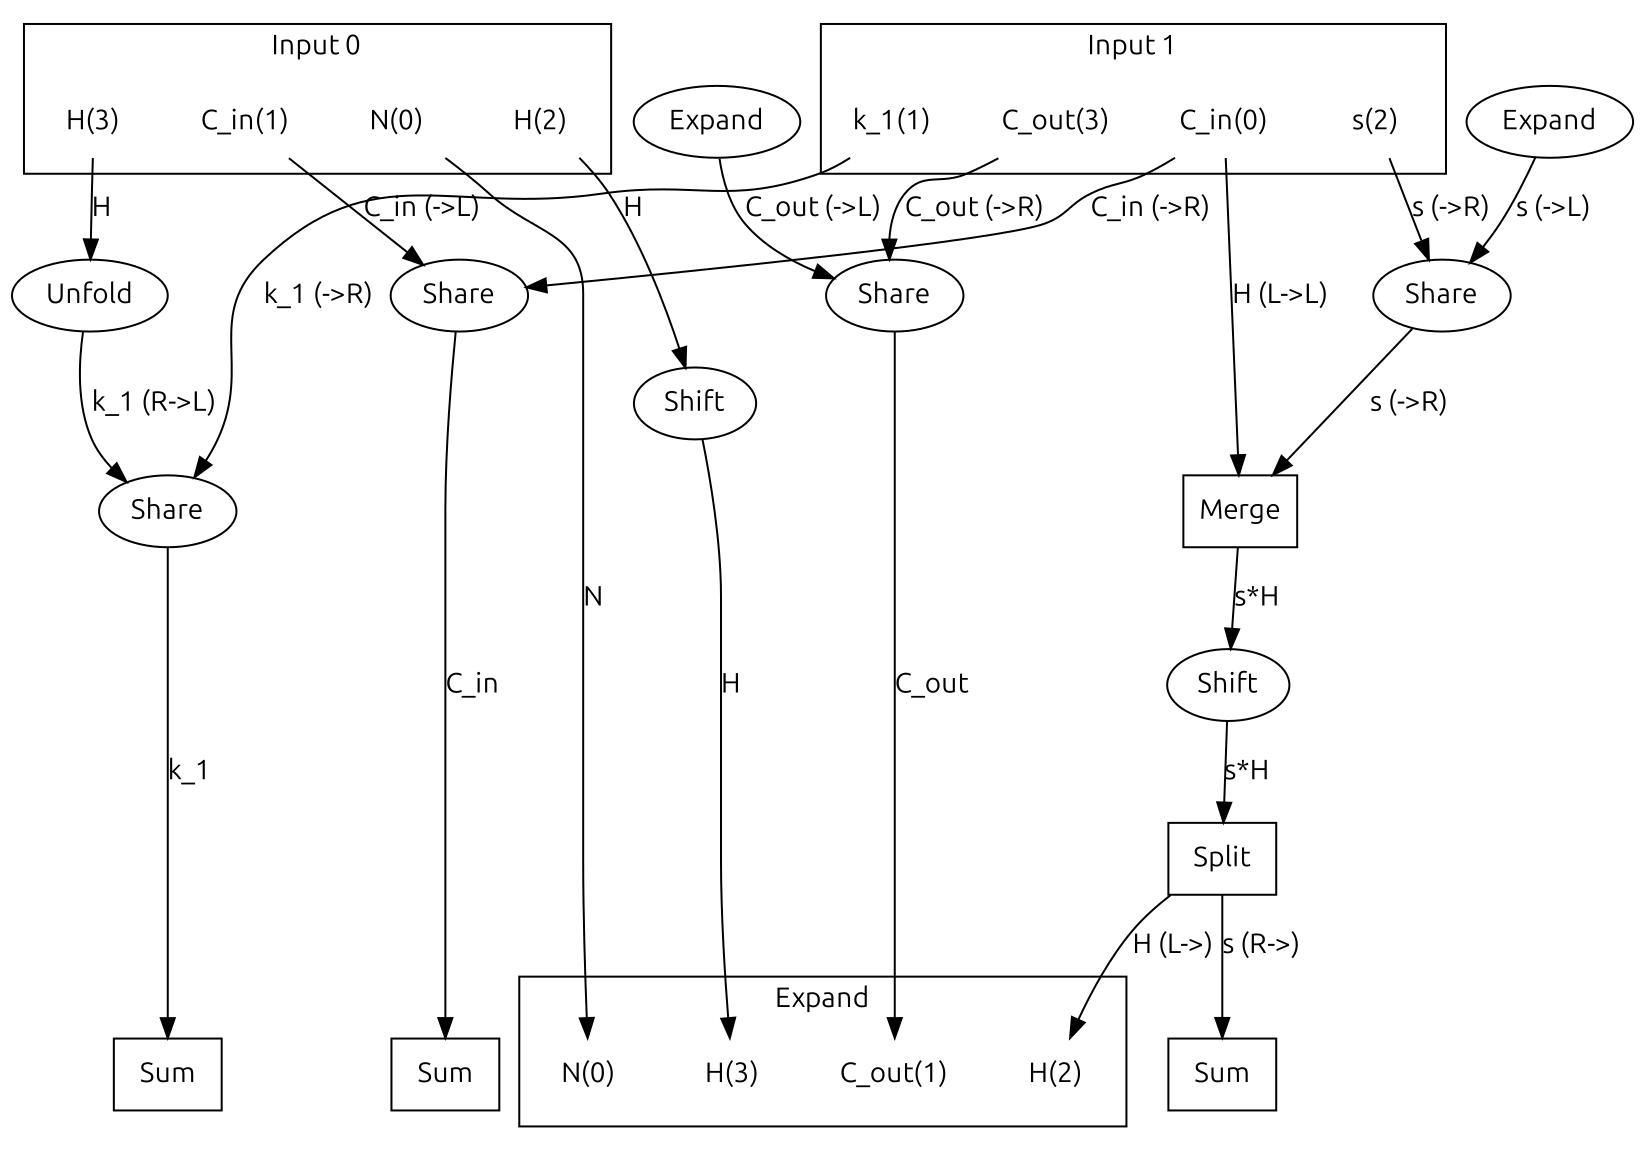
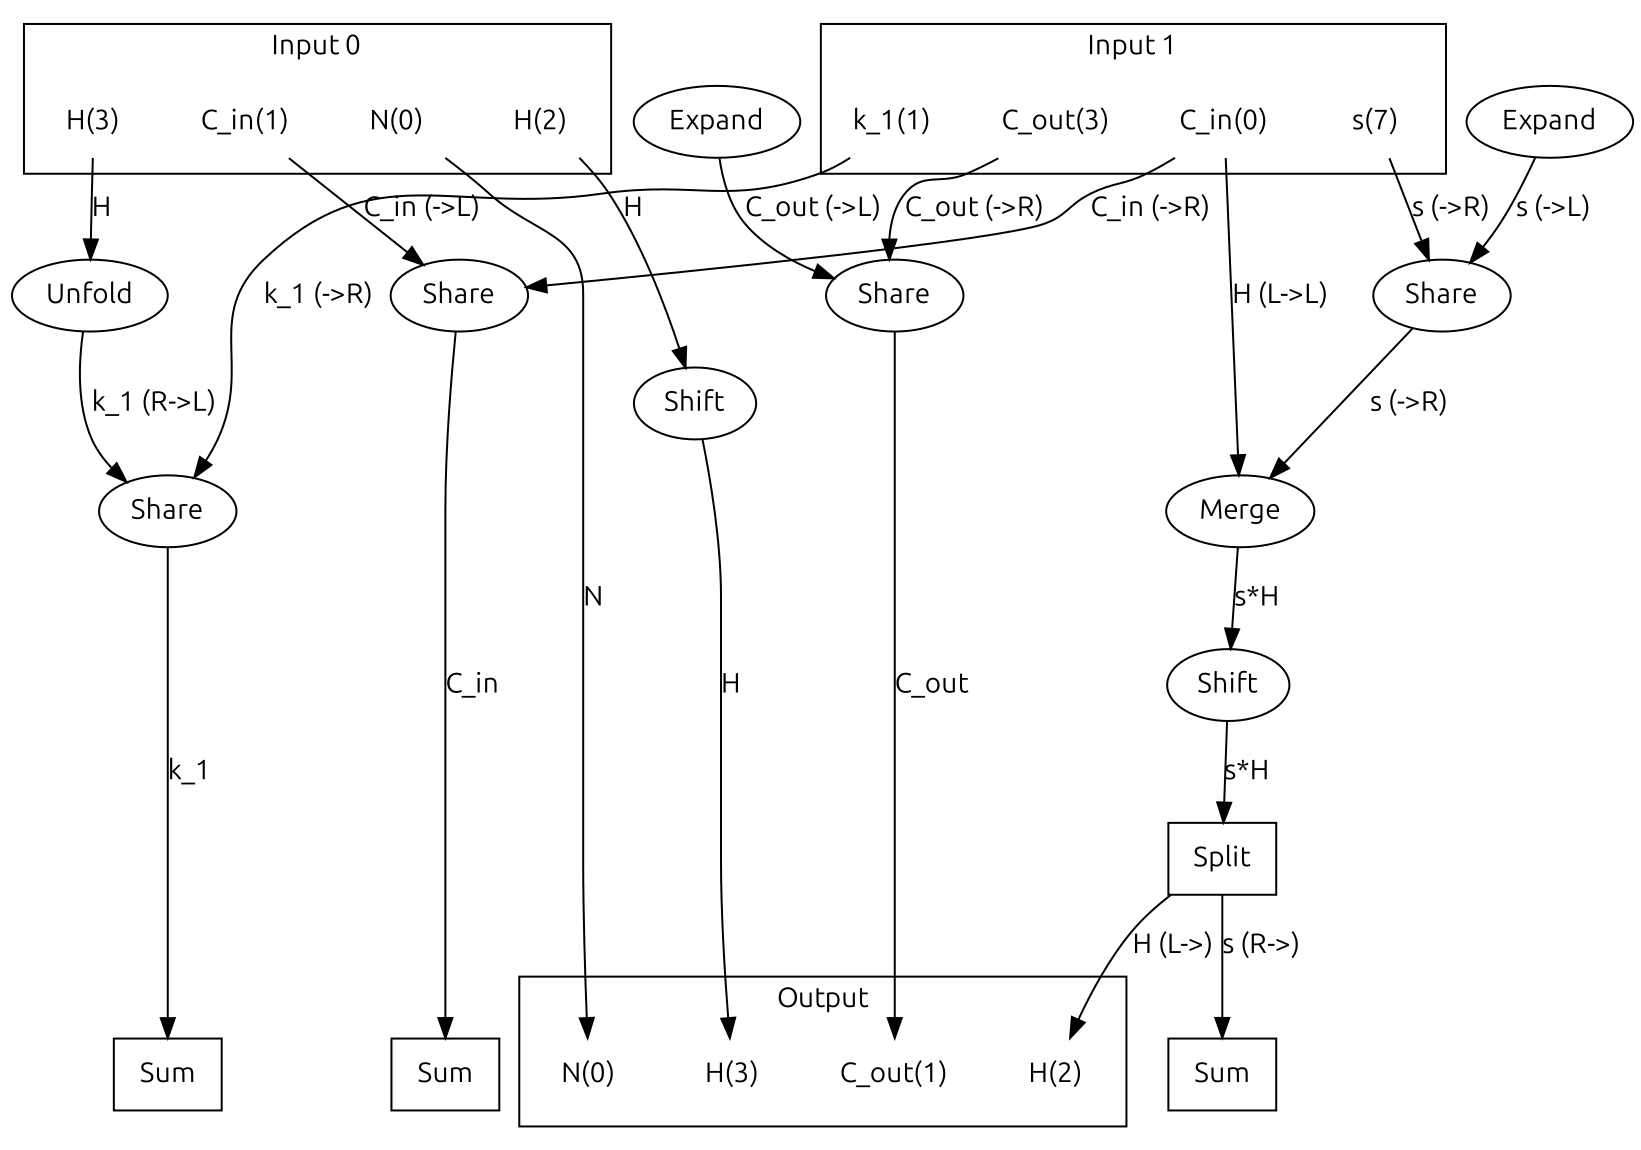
node "s(2)": label "s(2)" -> "s(7)"
node "Merge": shape box -> ellipse
cluster "Expand": label "Expand" -> "Output"
